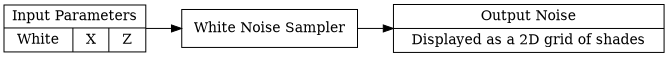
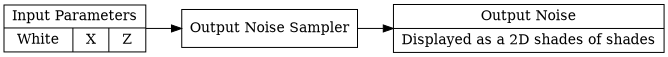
node "White Noise Sampler": label "White Noise Sampler" -> "Output Noise Sampler"
node "Output Noise": text "Displayed as a 2D grid of shades" -> "Displayed as a 2D shades of shades"
